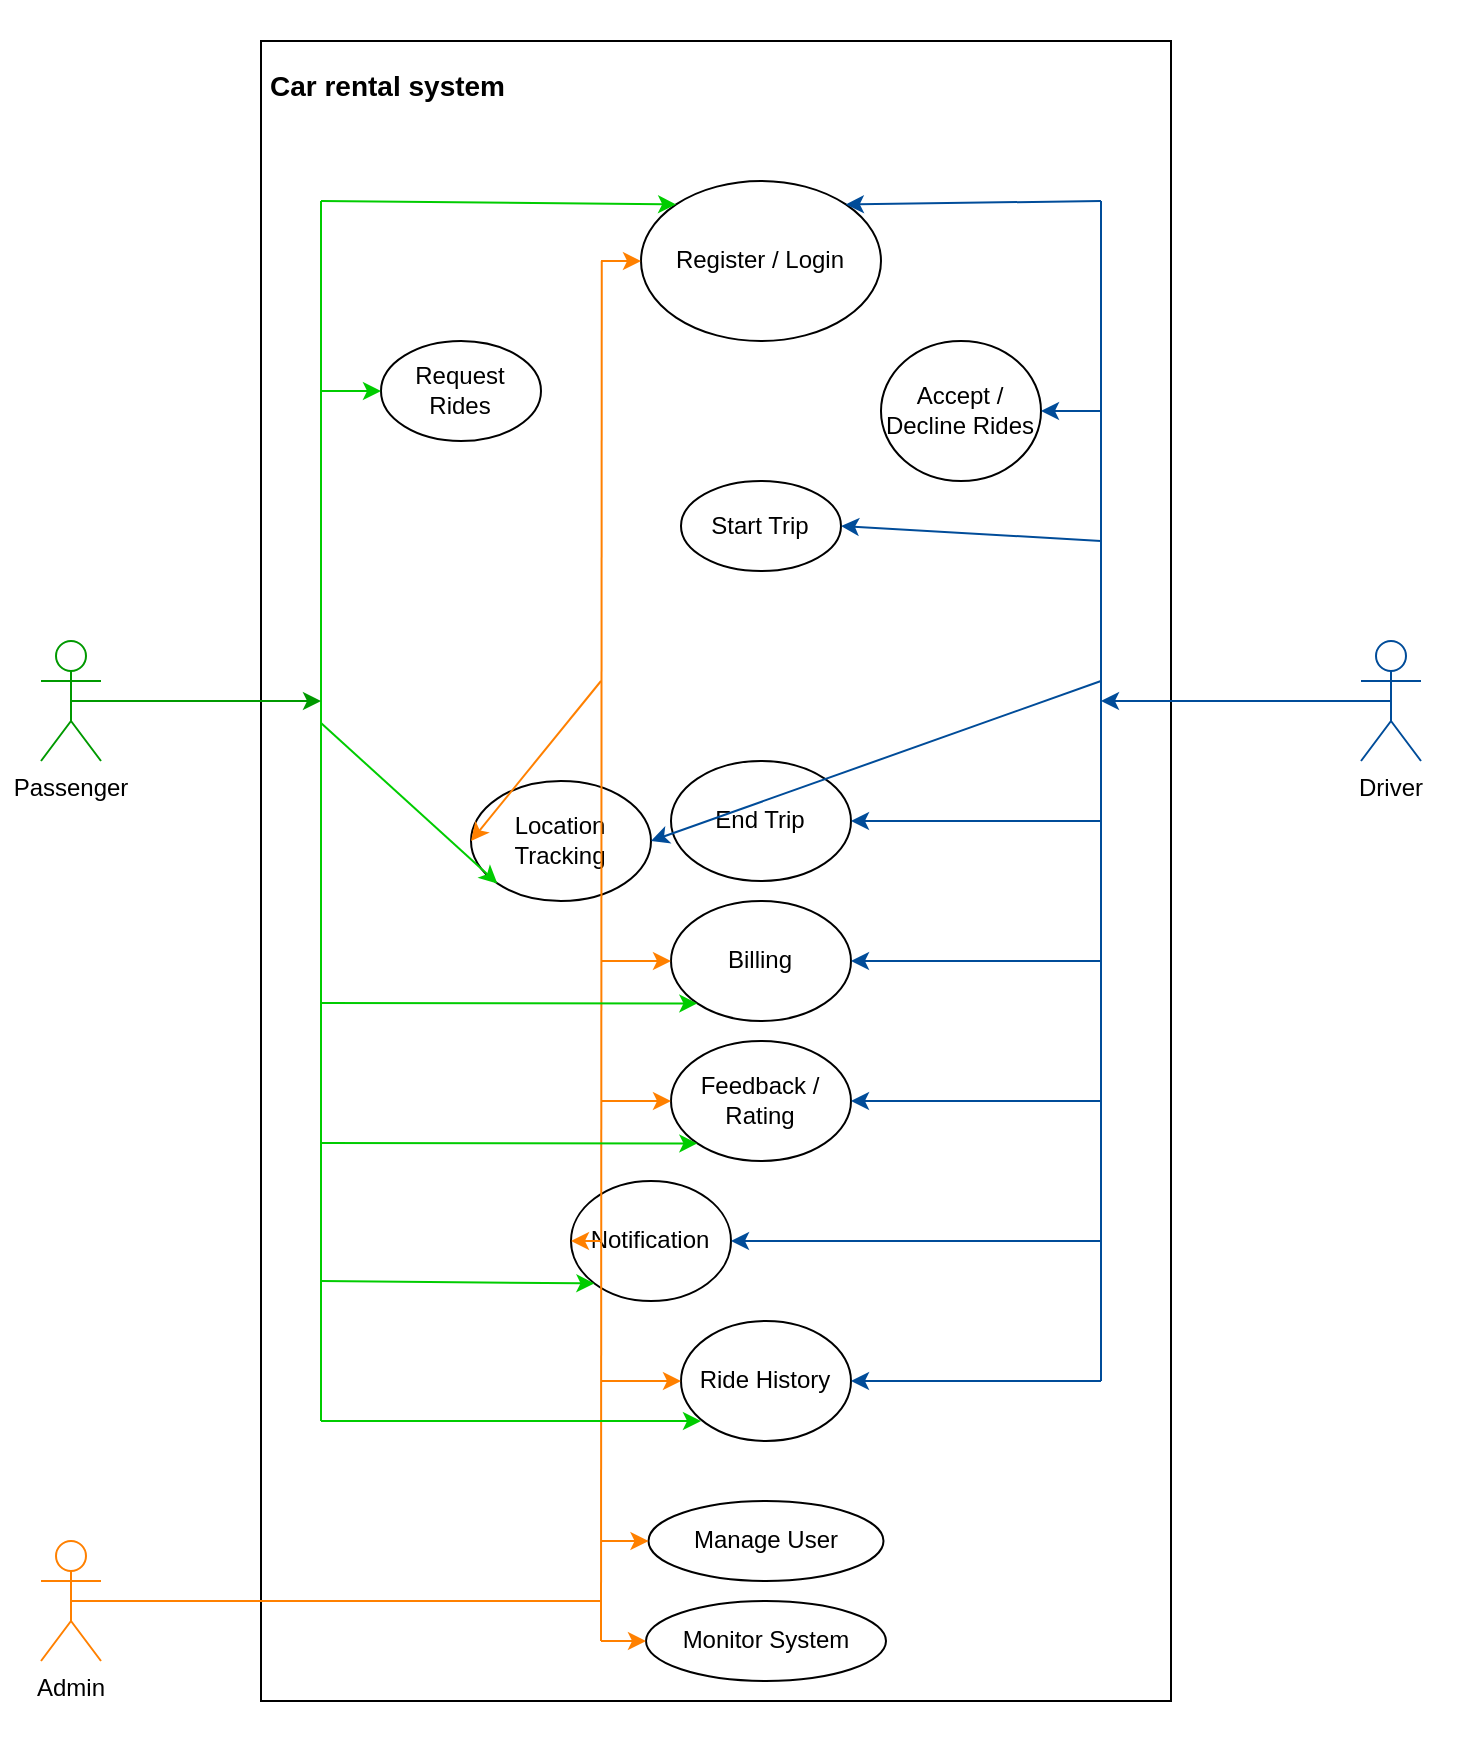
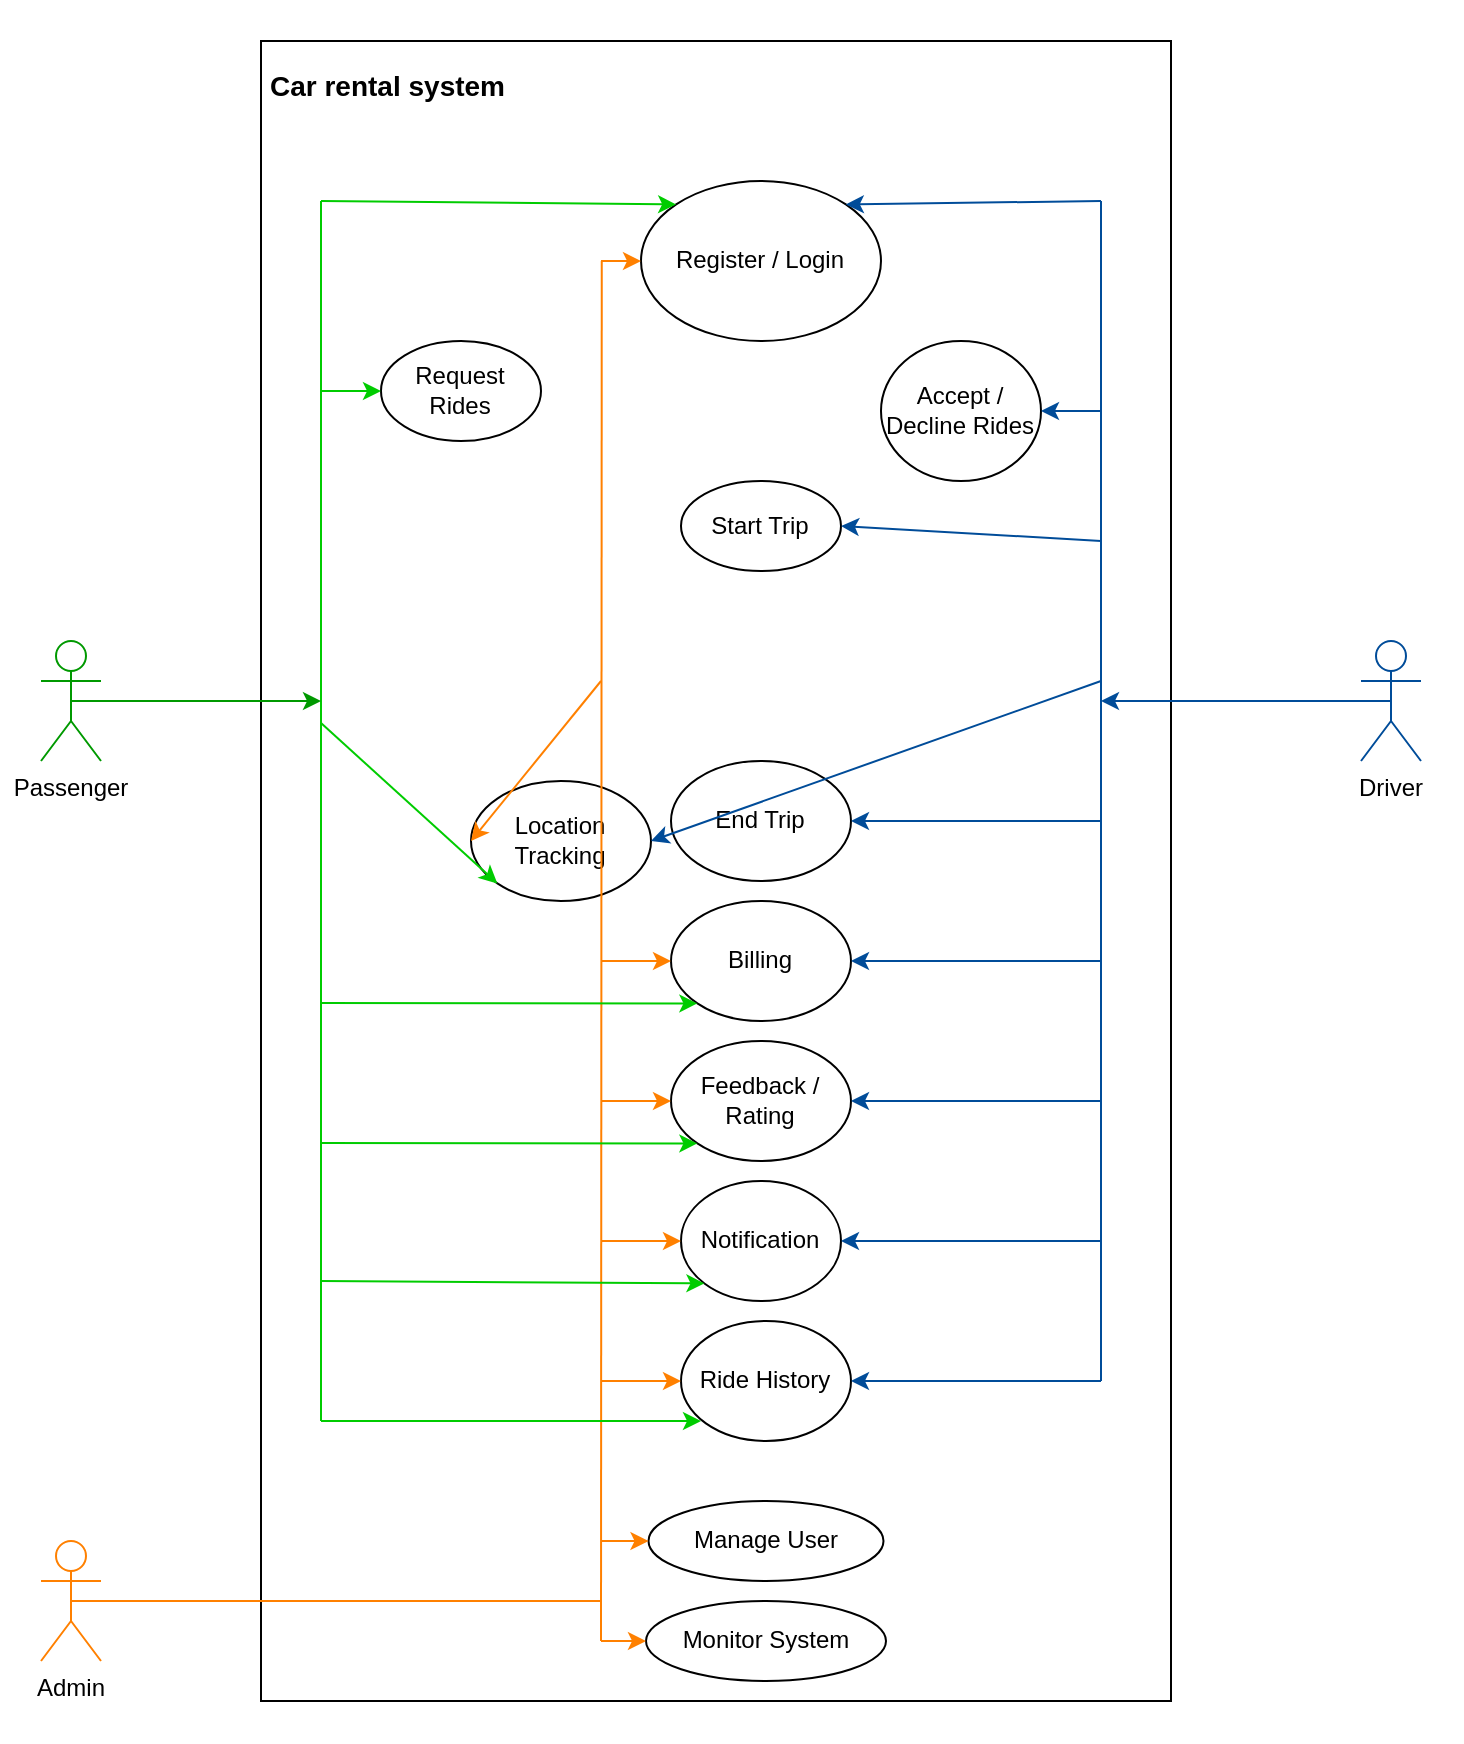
node "Notification": moved (651, 1241) -> (761, 1241)
